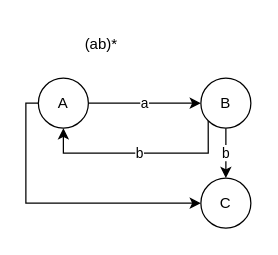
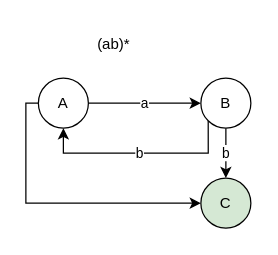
node "(ab)*": moved (101, 44) -> (113, 44)
node "C": fillcolor #ffffff -> #d5e8d4
